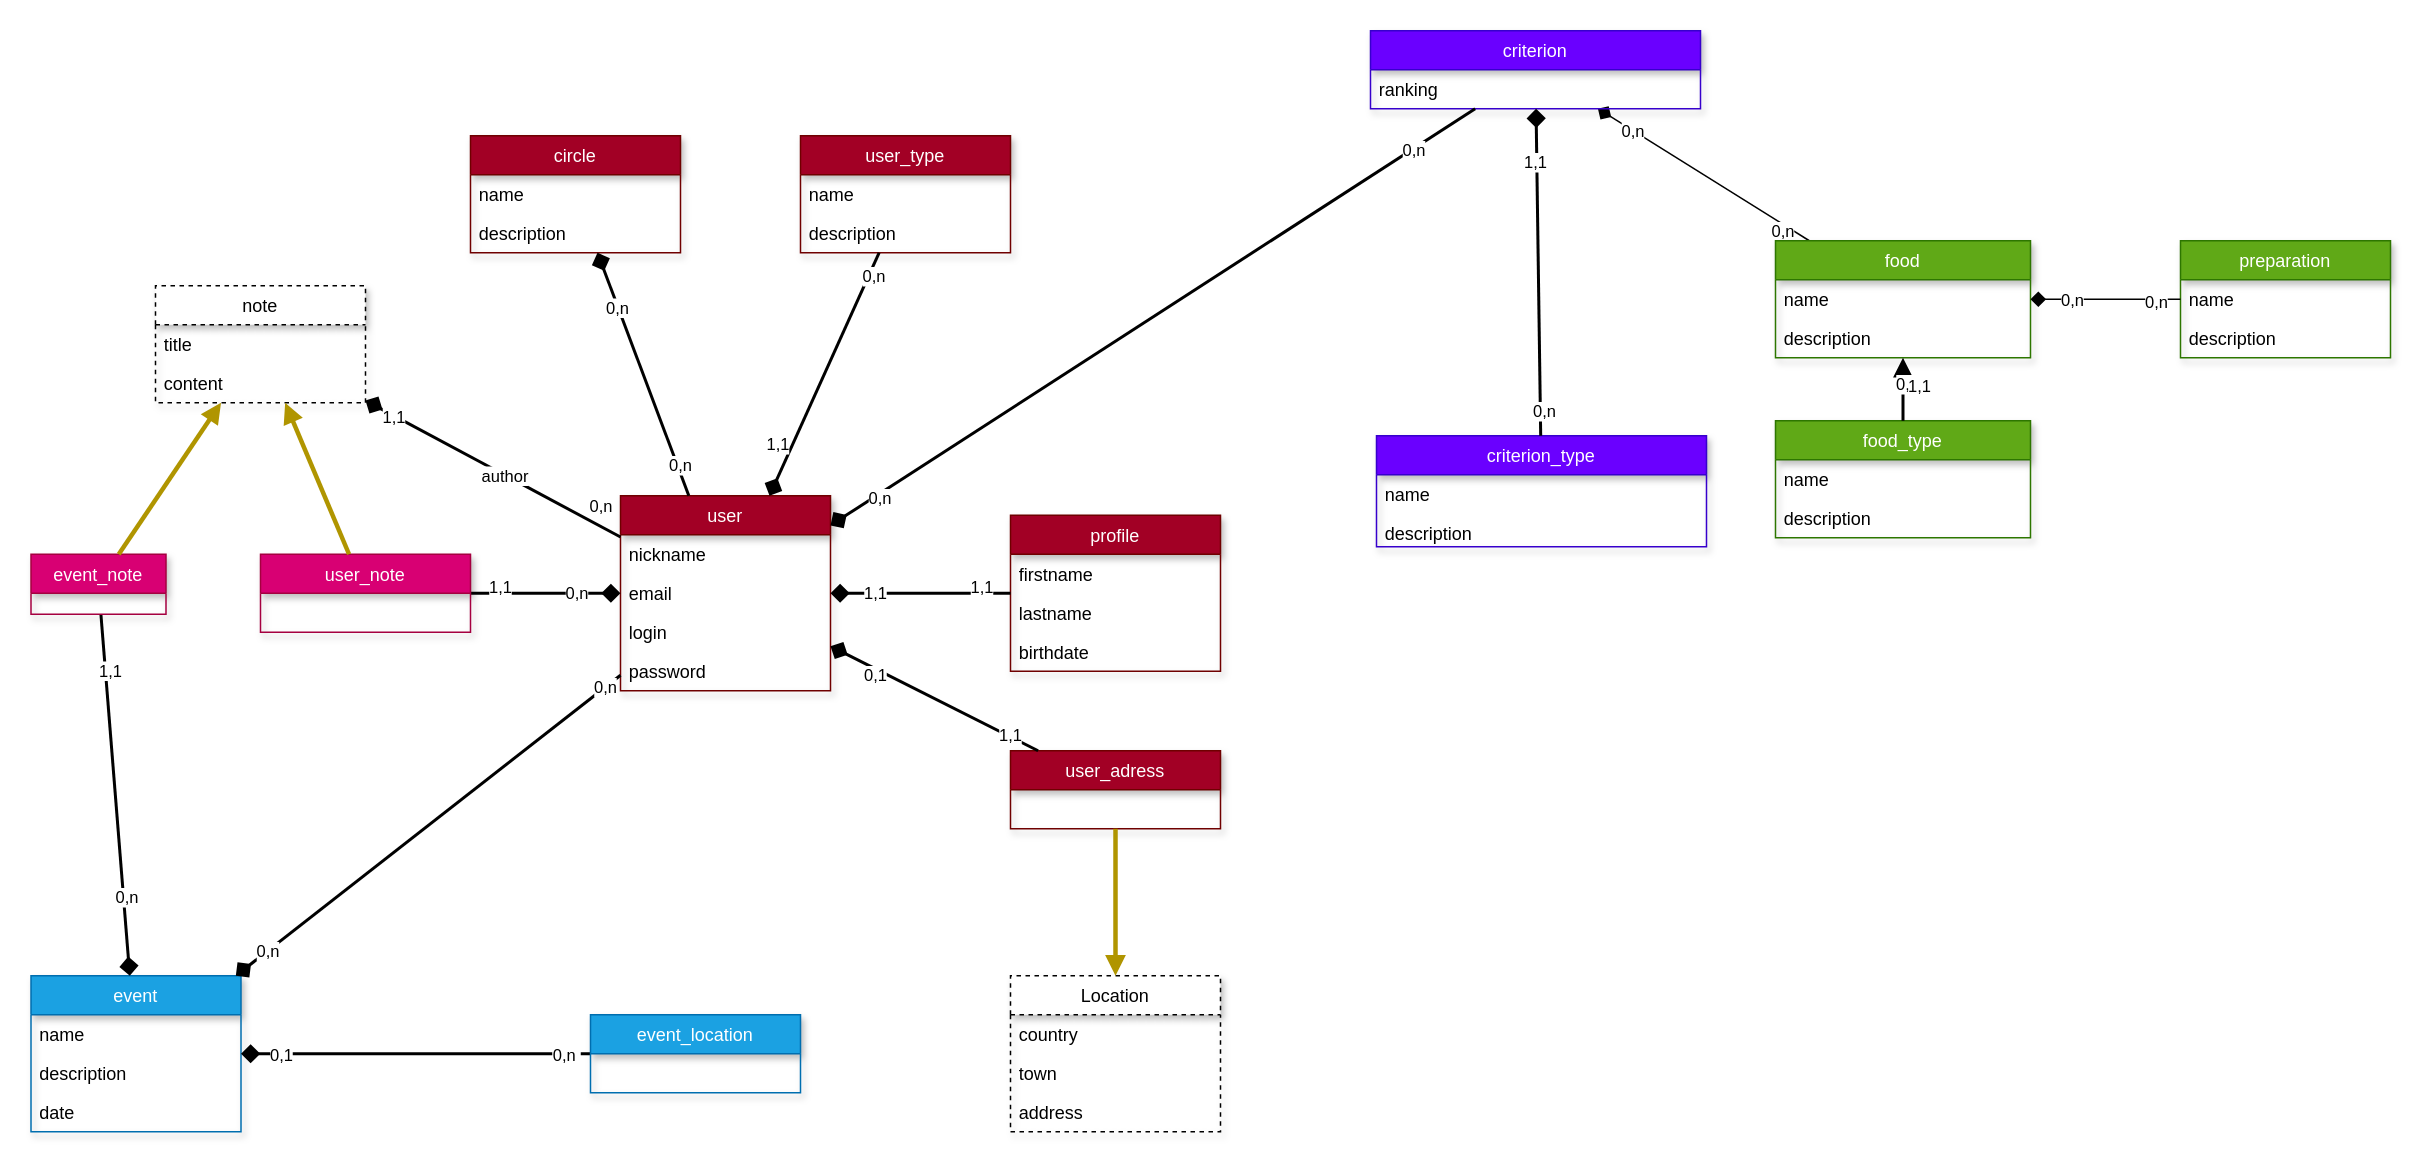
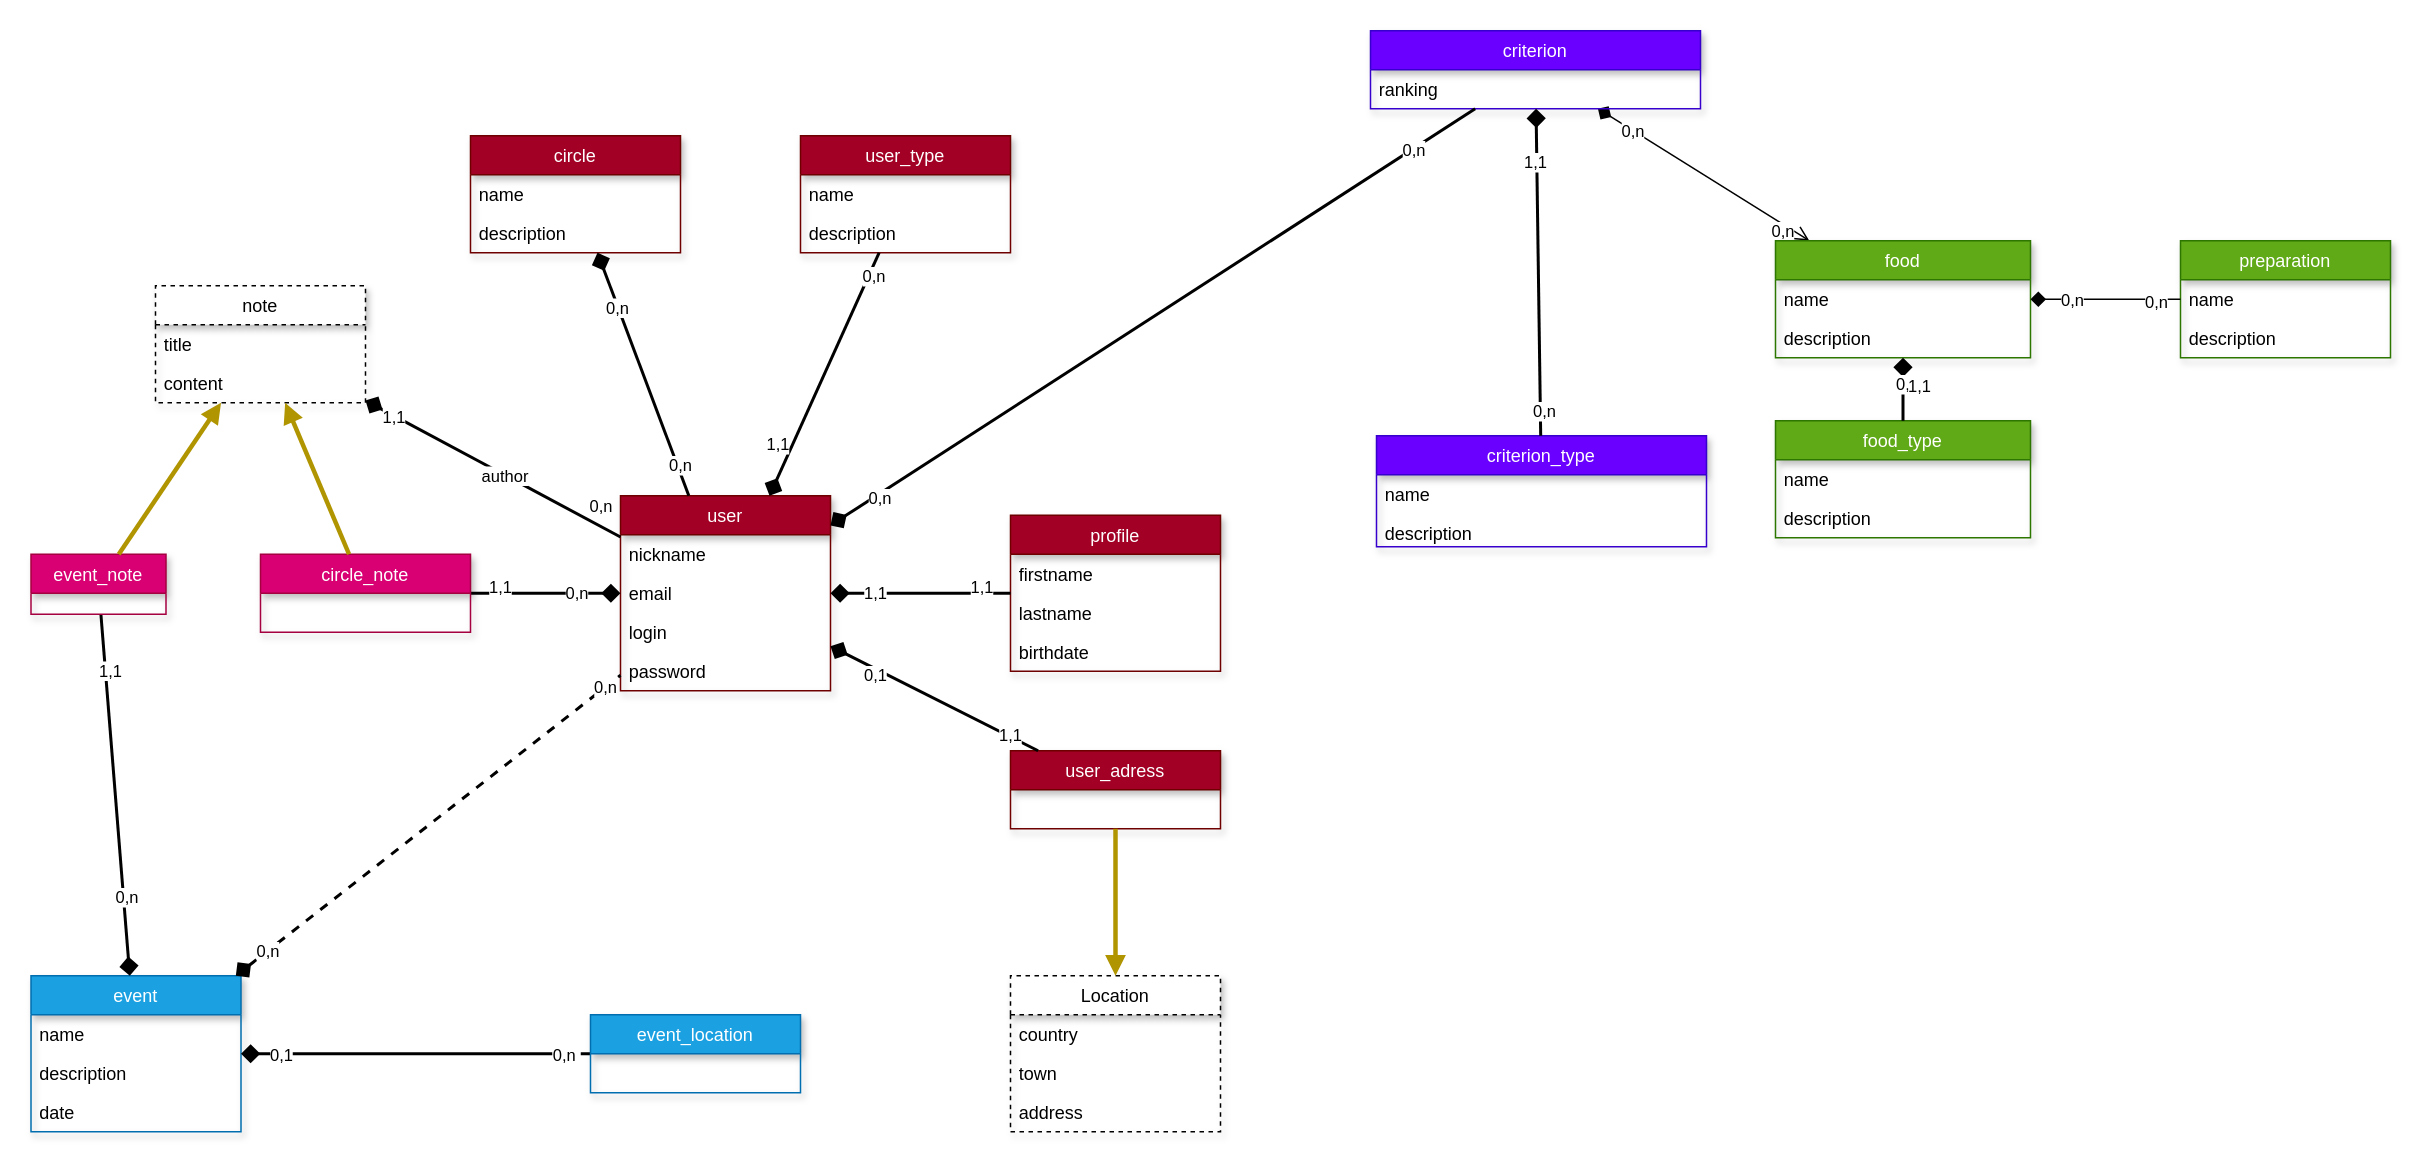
edge "food" -> "criterion": arrowhead none -> open
edge "food_type" -> "food": arrowhead block -> diamond
node "user_note": label "user_note" -> "circle_note"
edge "user" -> "event": style solid -> dashed
